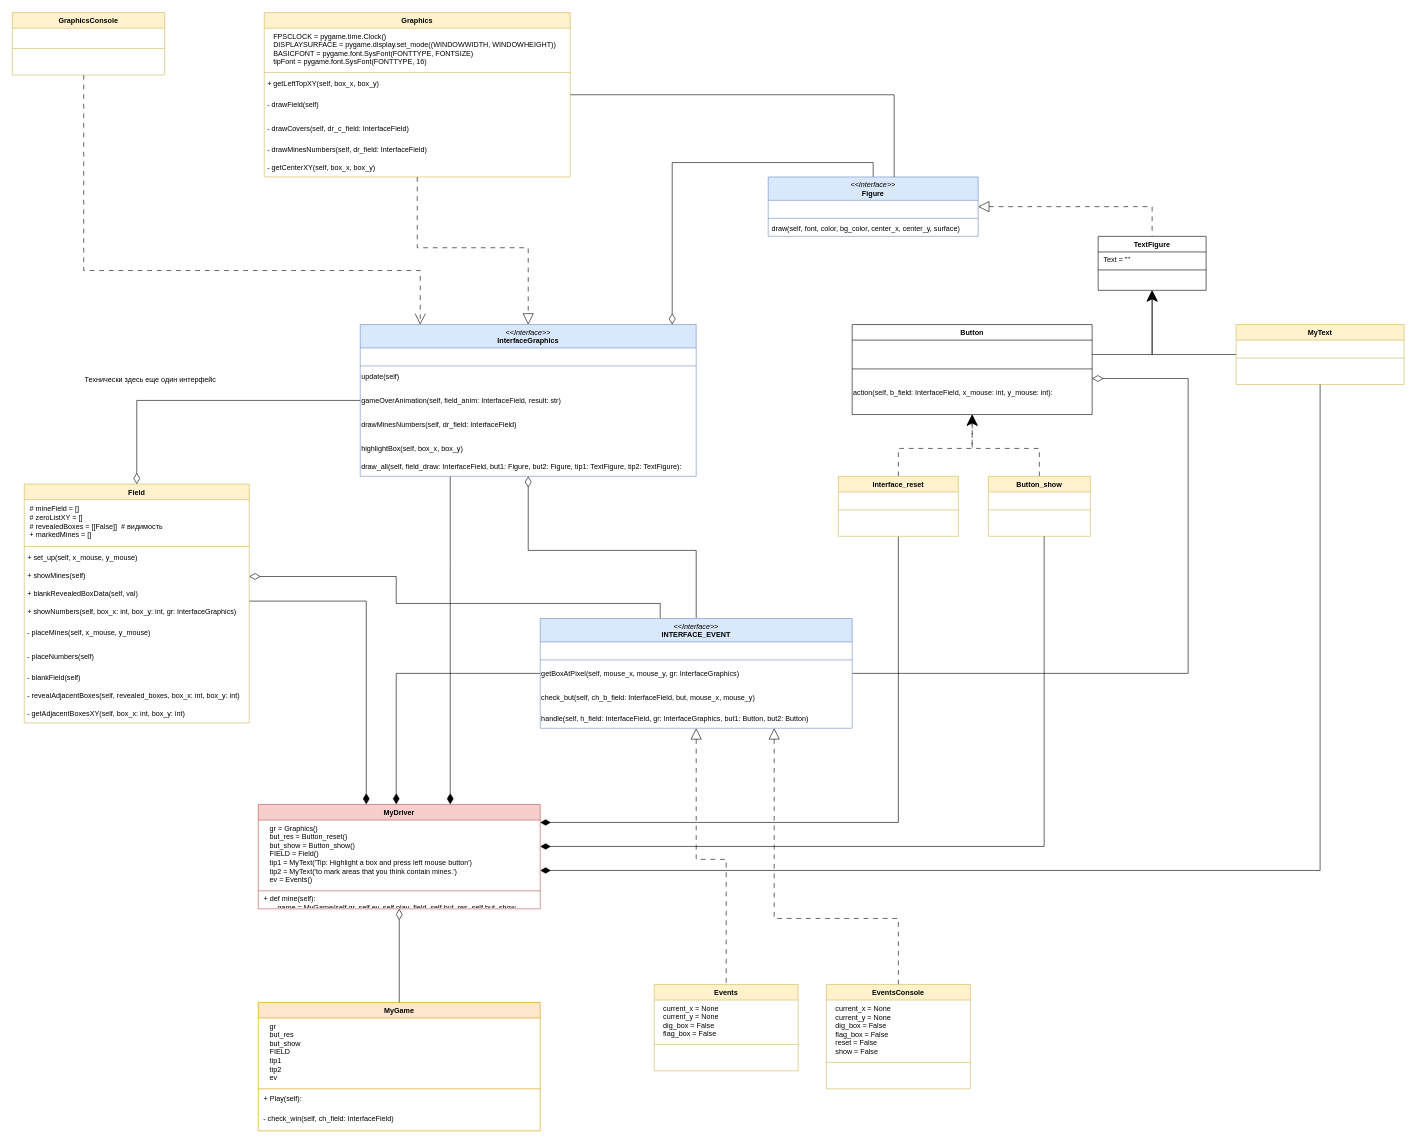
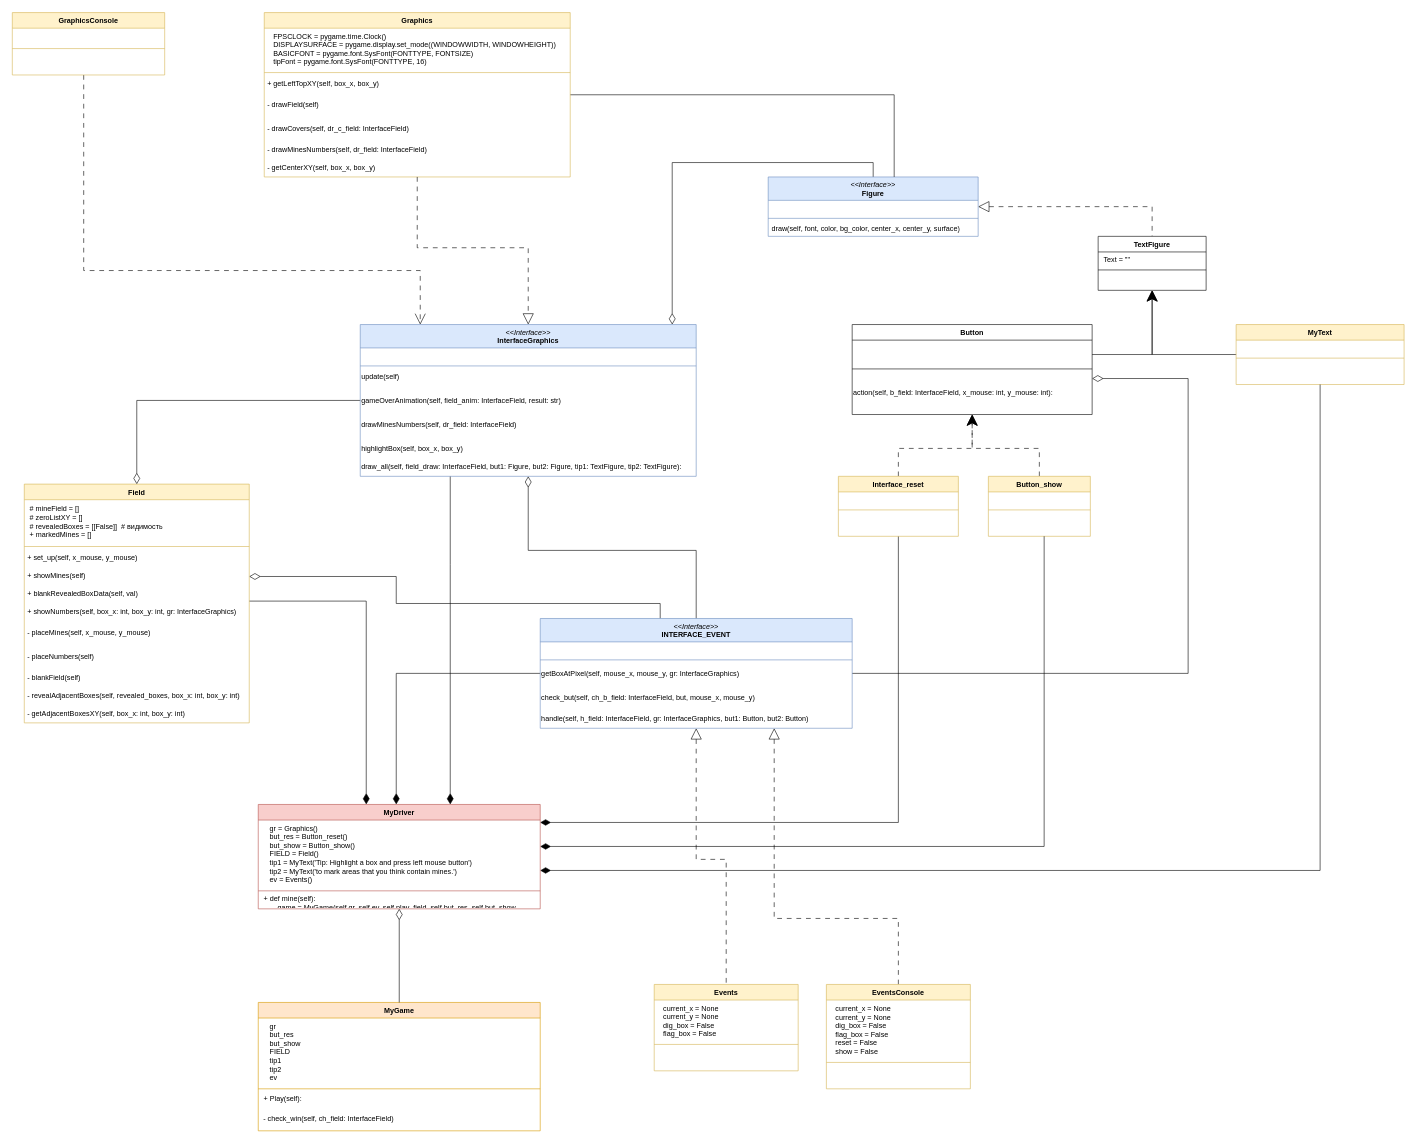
node "Технически здесь еще один интерфейс": removed
